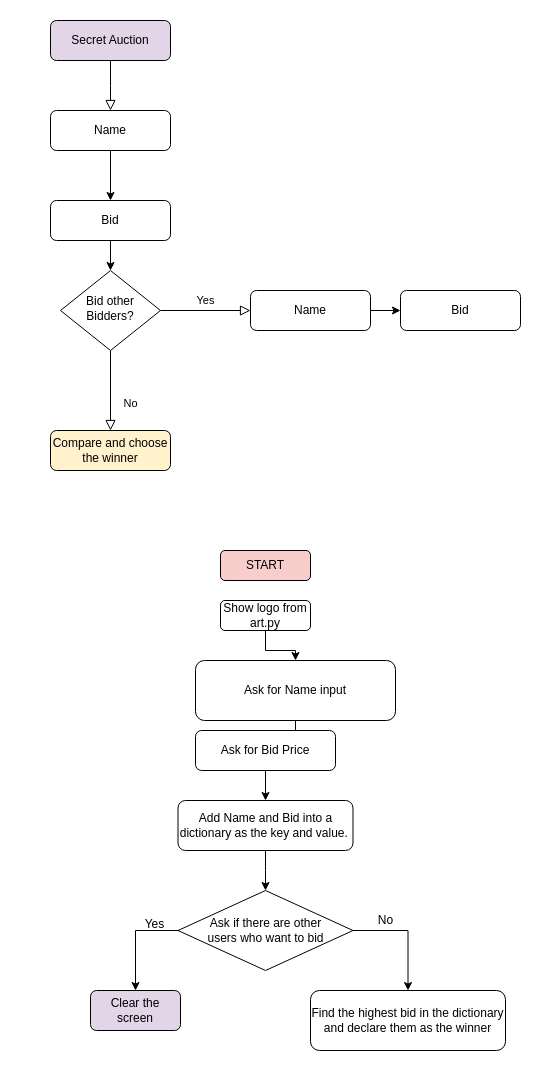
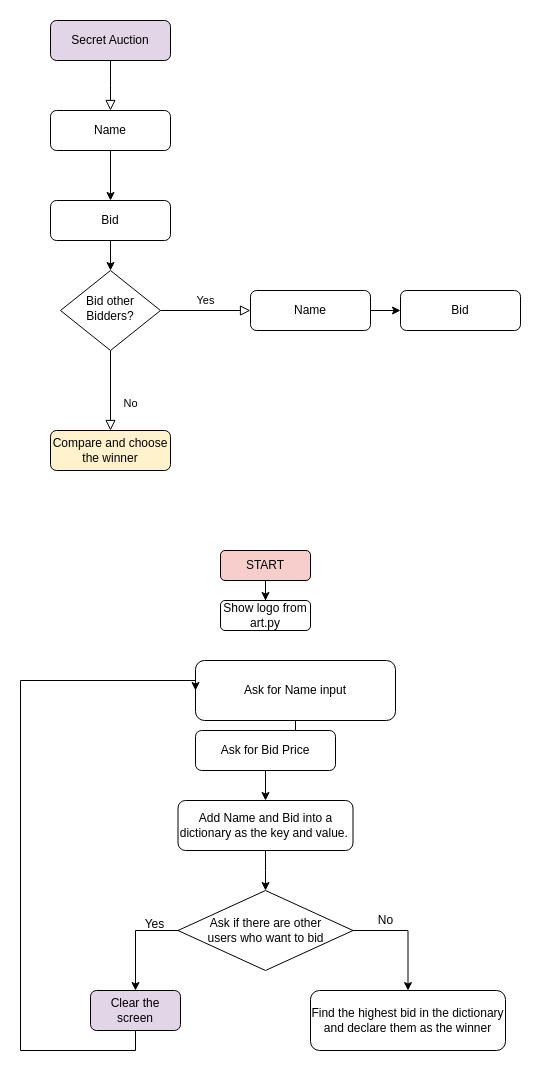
edge "START" -> "Show logo from art.py": added
edge "Show logo from art.py" -> "Ask for Name input": removed
edge "Clear the screen" -> "Ask for Name input": added
